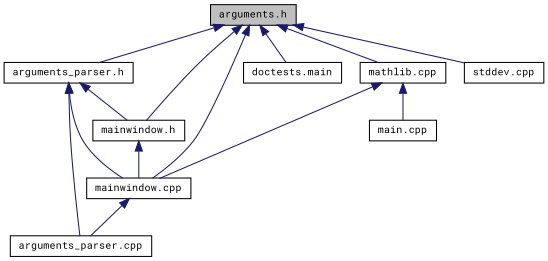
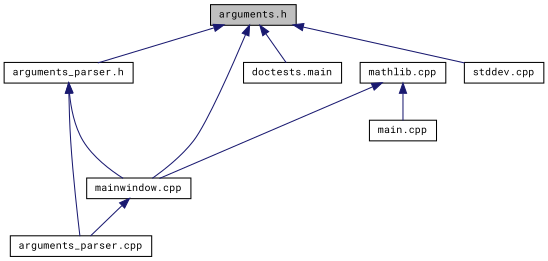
edge "mathlib.cpp" -> "arguments.h": removed
node "mainwindow.h": removed
